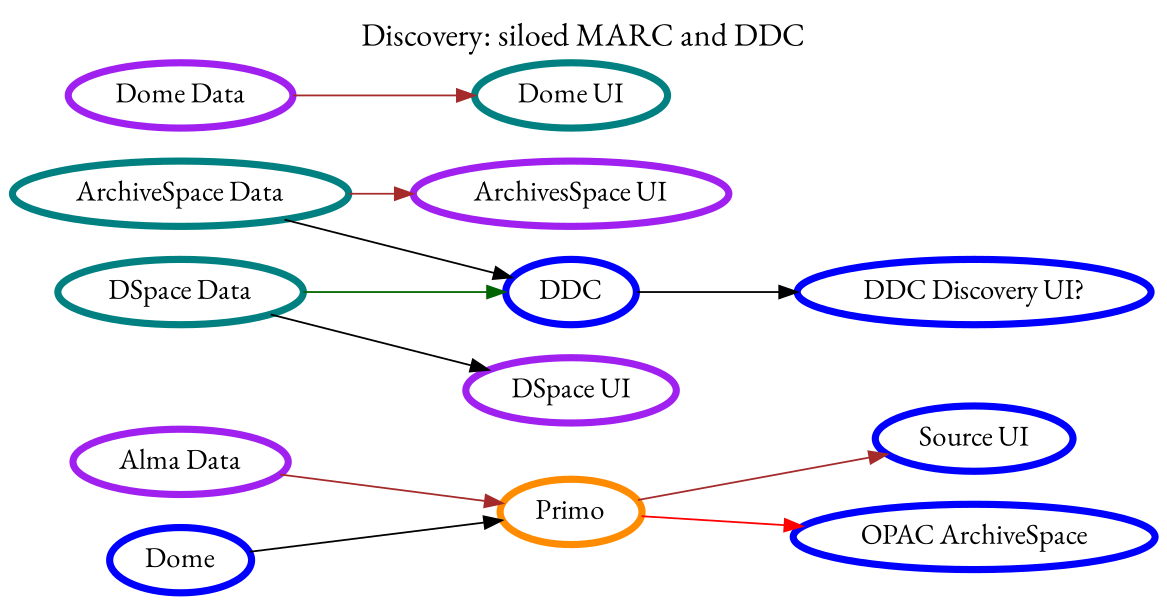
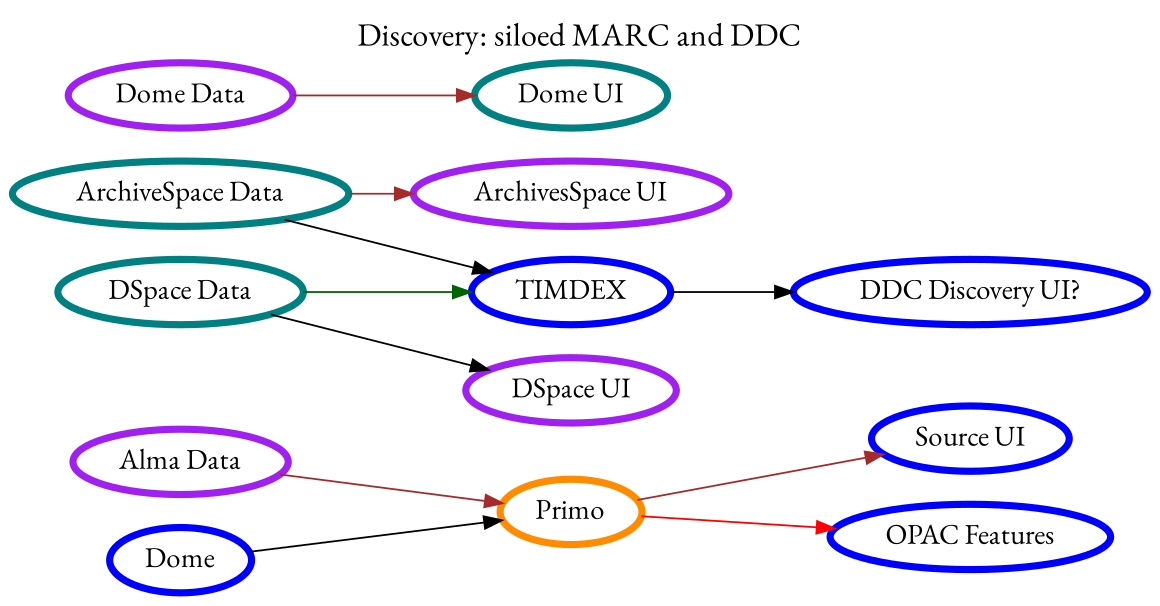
node "DDC": label "DDC" -> "TIMDEX"
node "OPAC ArchiveSpace": label "OPAC ArchiveSpace" -> "OPAC Features"
